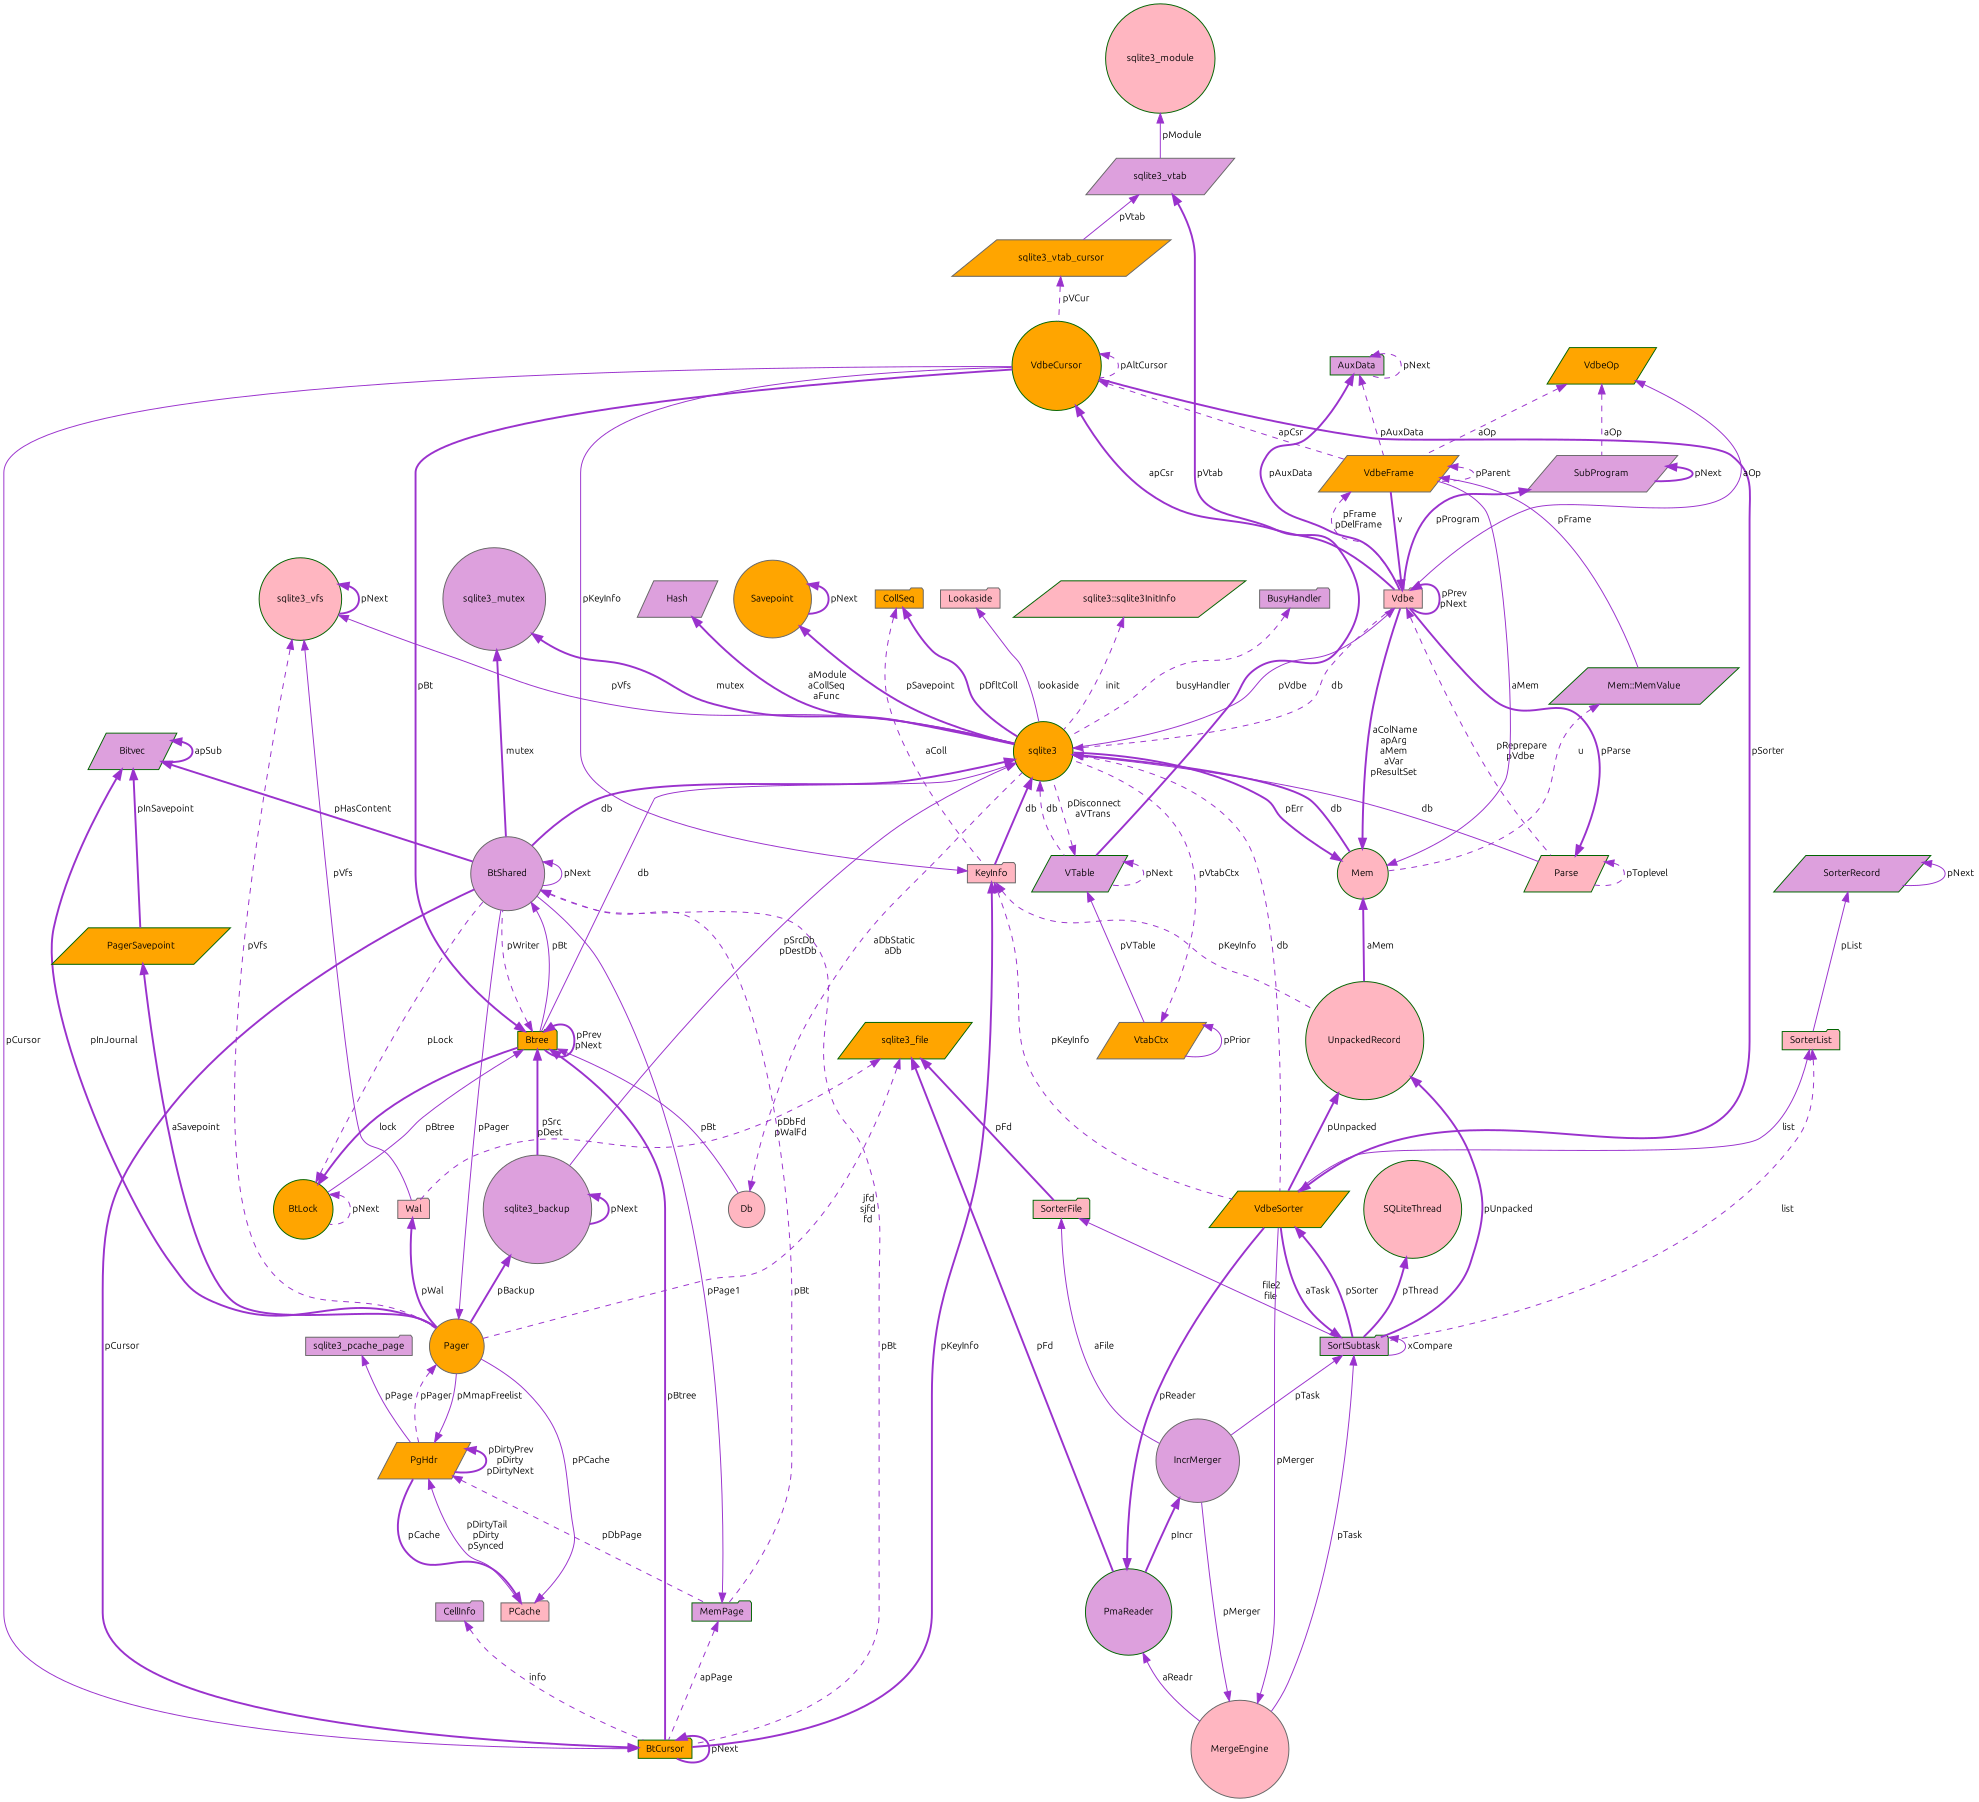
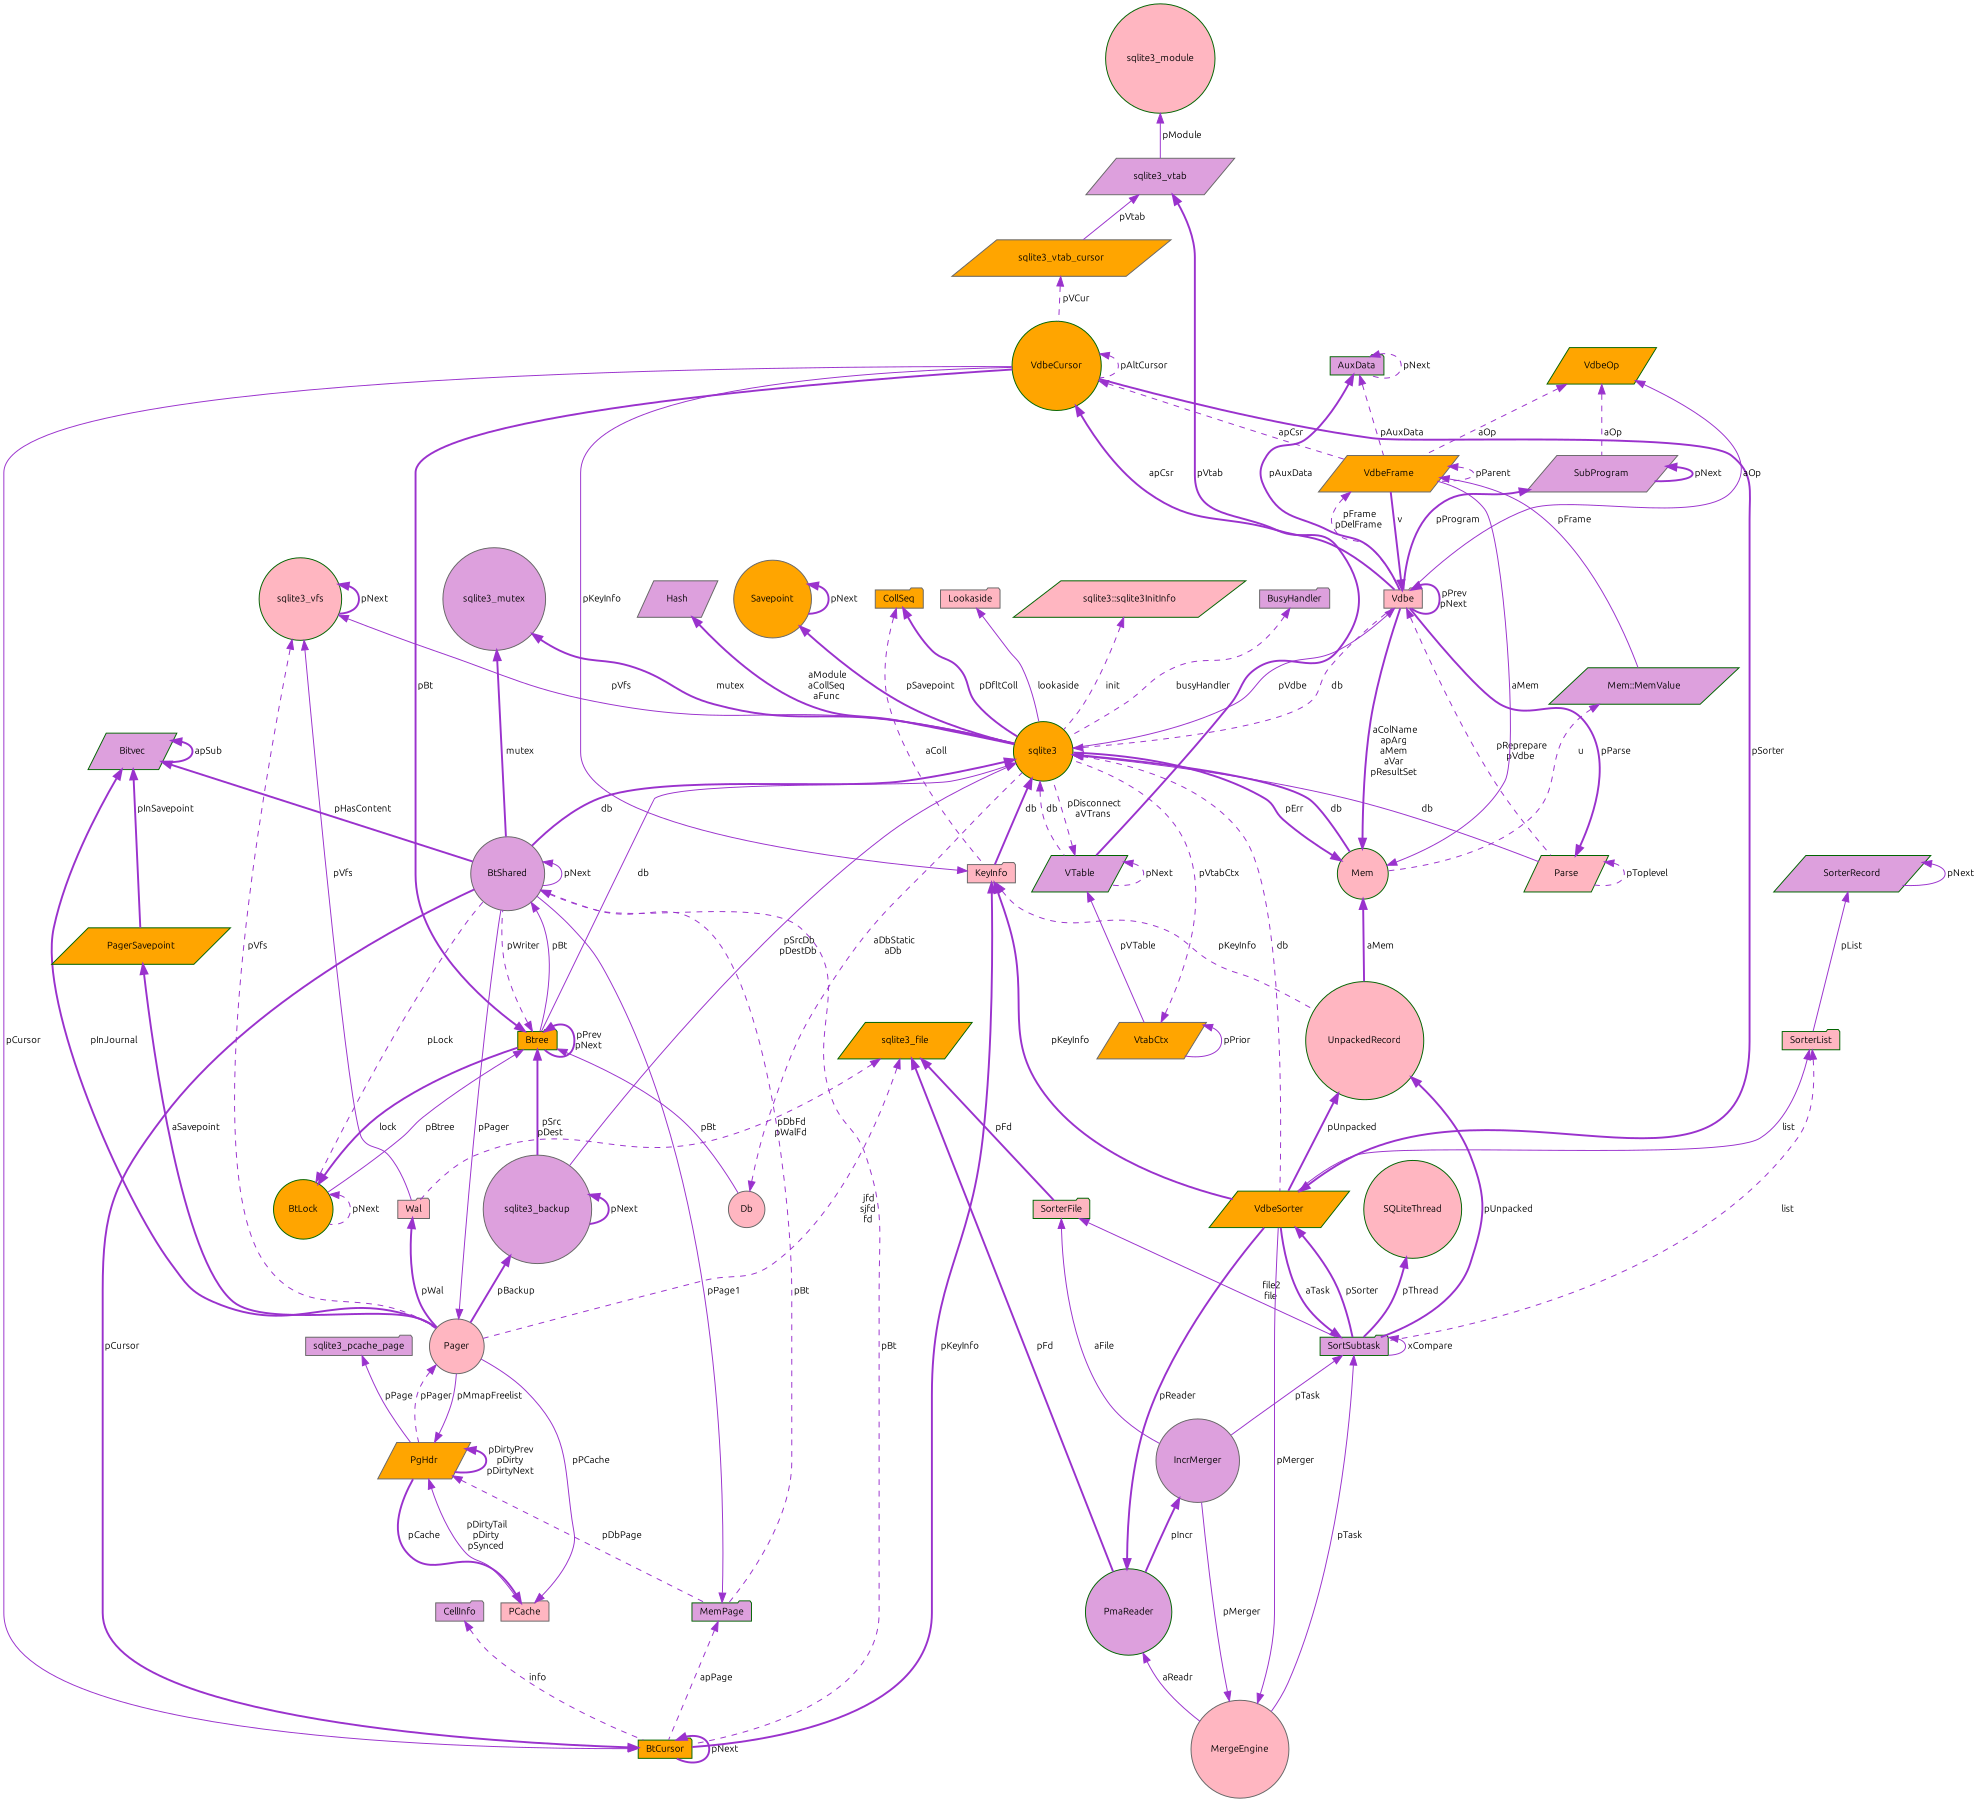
edge "VdbeSorter" -> "KeyInfo": style dashed -> bold
node "Pager": fillcolor orange -> lightpink
edge "BtCursor" -> "Btree": removed, label "pBtree"
